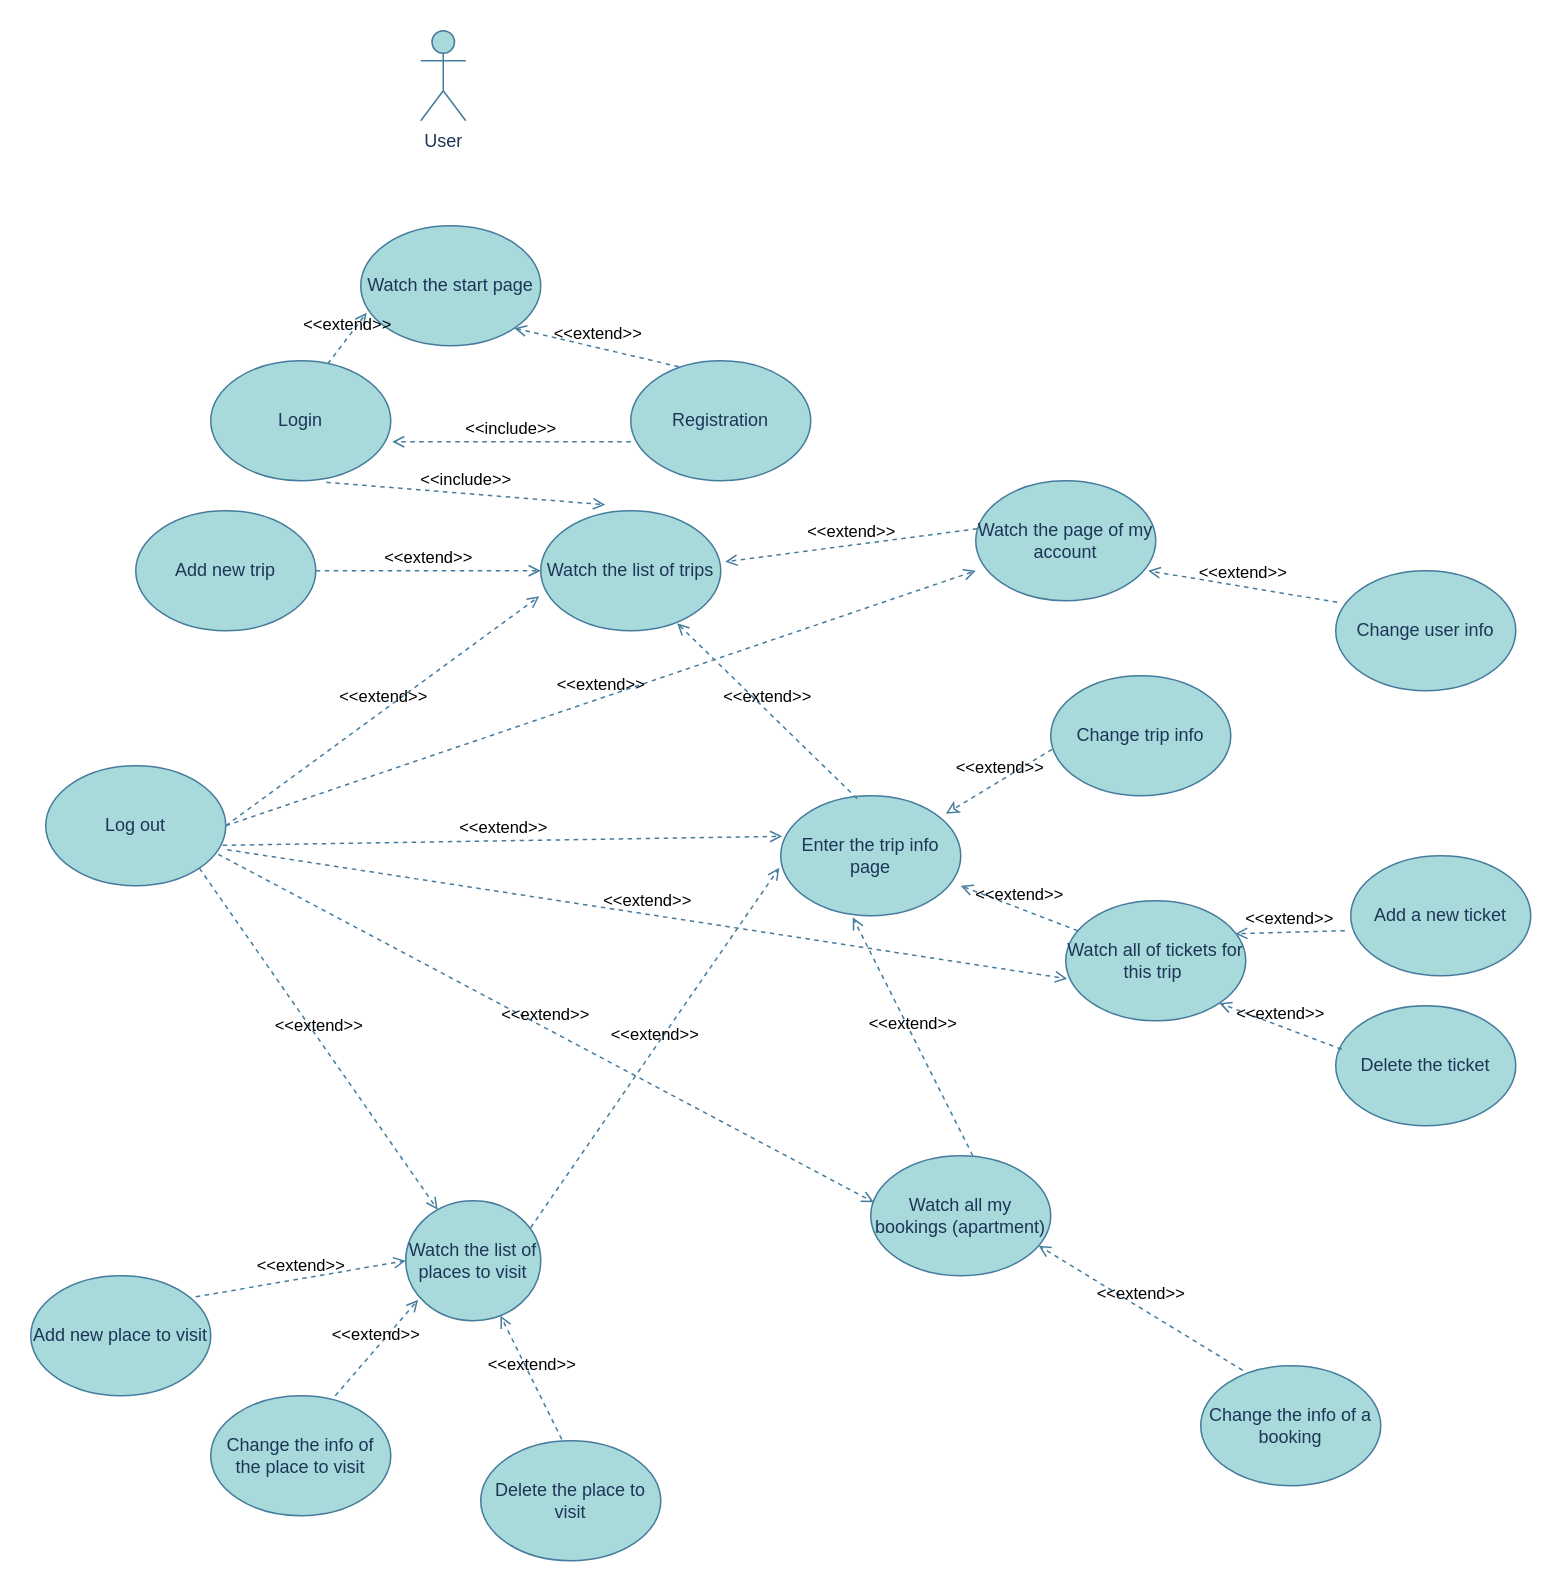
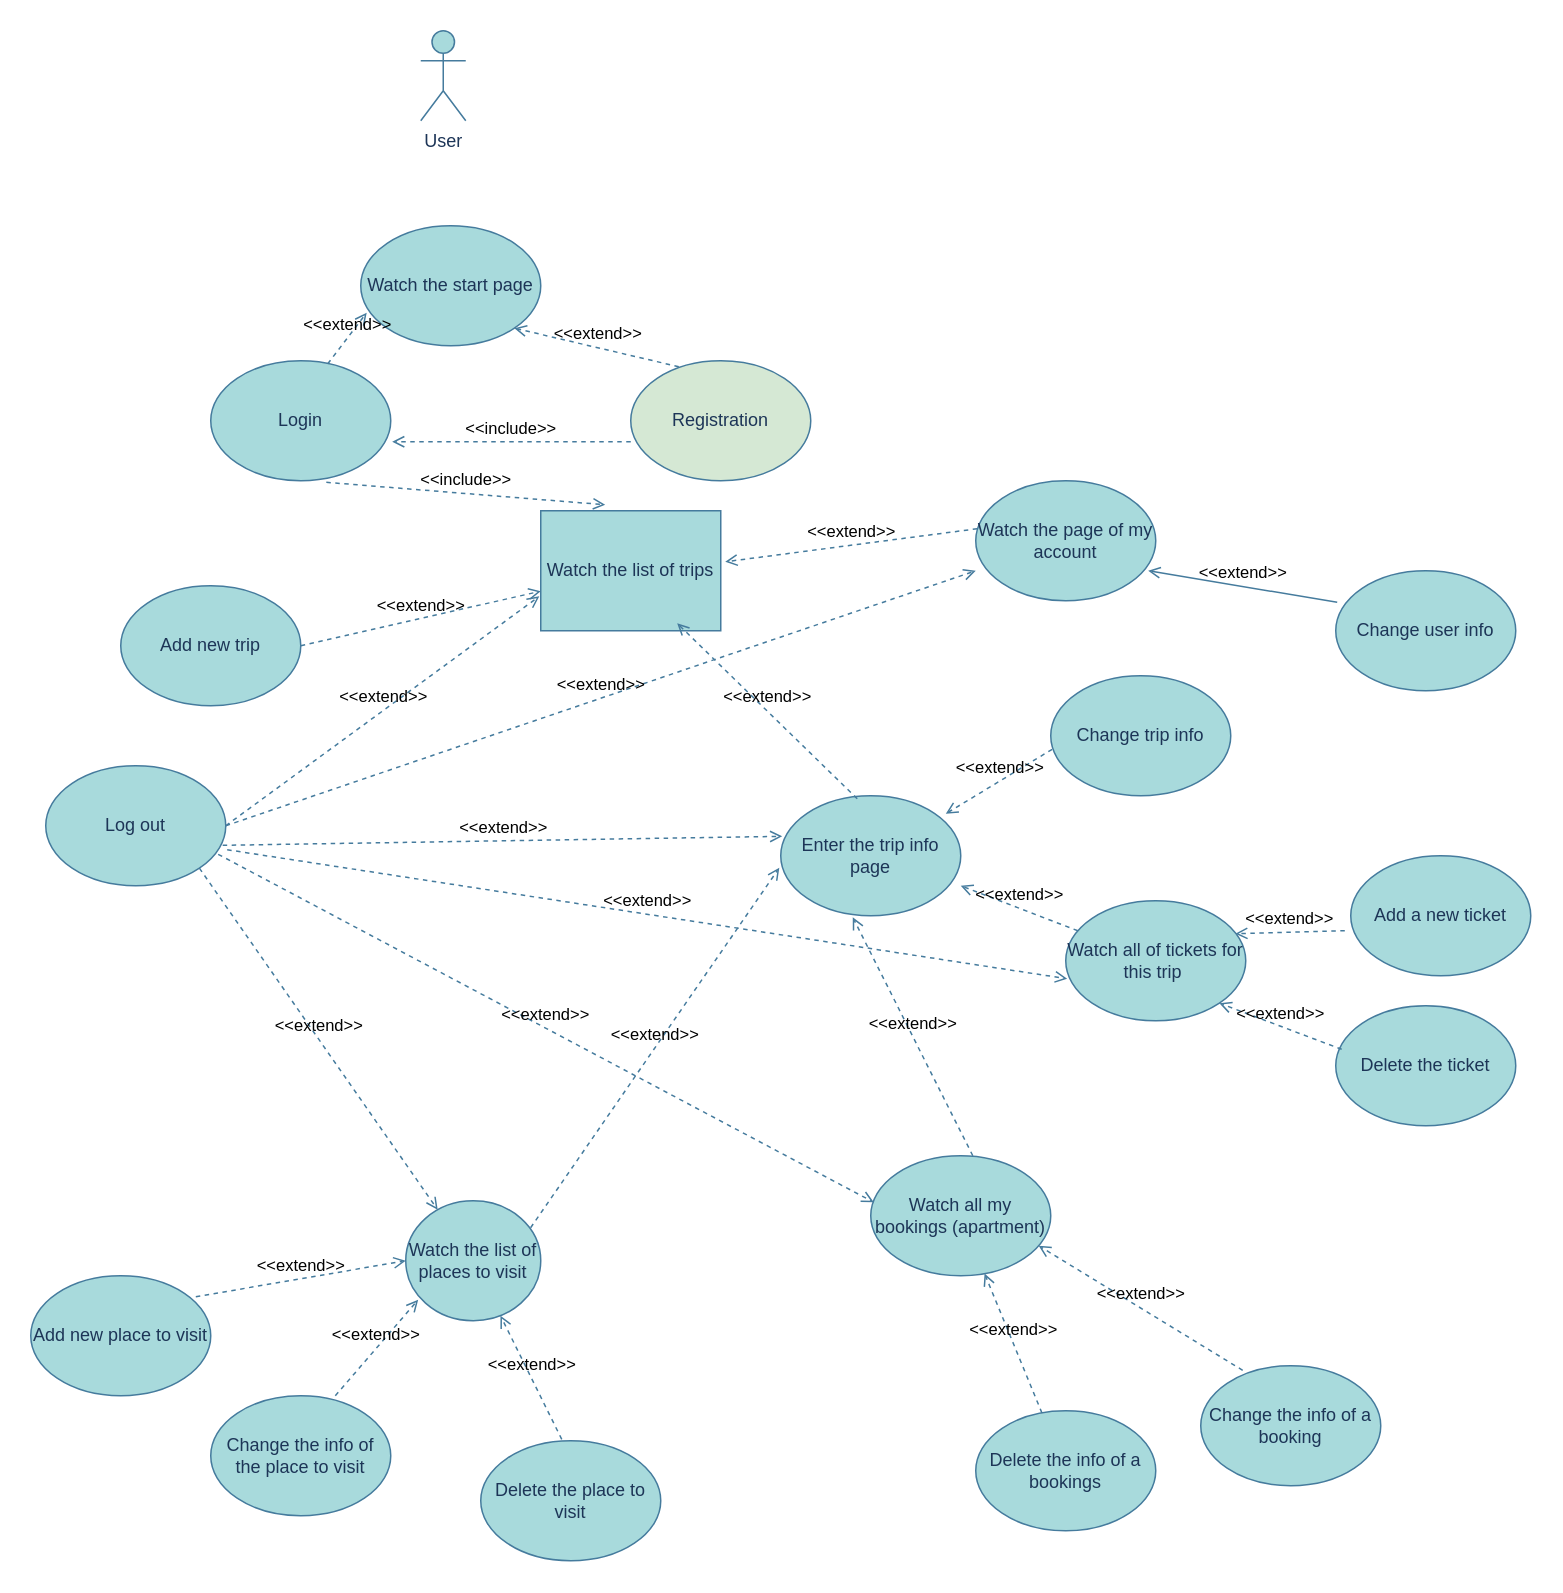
node "Registration": fillcolor #a8dadc -> #d5e8d4
node "Add new trip": moved (226, 571) -> (211, 646)
node "Watch the list of trips": shape ellipse -> rectangle
edge "Change user info" -> "Watch the page of my account": style dashed -> solid
edge "Change trip info" -> "Enter the trip info page": arrowhead classic -> open
edge "Delete the info of a bookings" -> "Watch all my bookings (apartment)": added, label "<<extend>>"
node "Delete the info of a bookings": added
